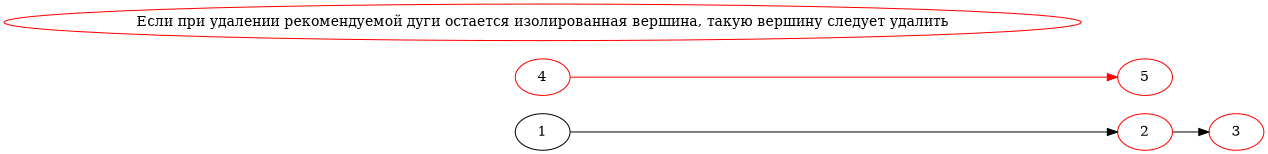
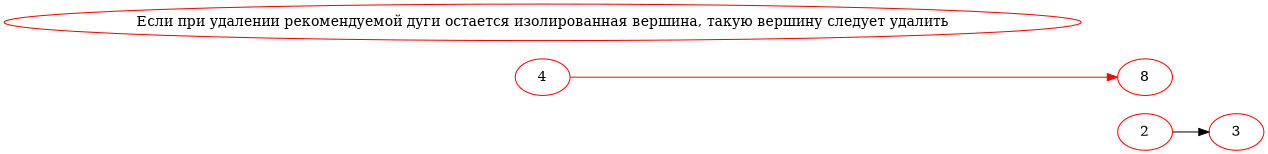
node "5": label "5" -> "8"
node "1": removed
